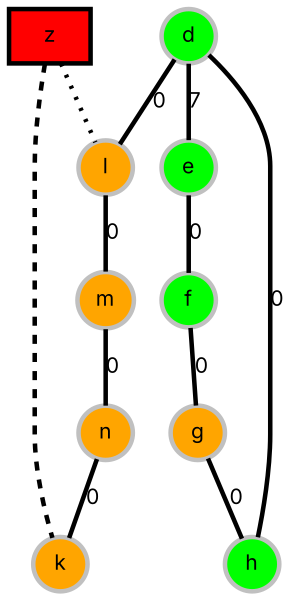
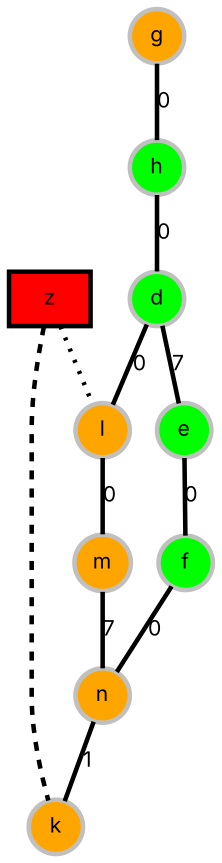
edge "m" -- "n": label "0" -> "7"
edge "f" -- "g": now "f" -- "n"
edge "n" -- "k": label "0" -> "1"
